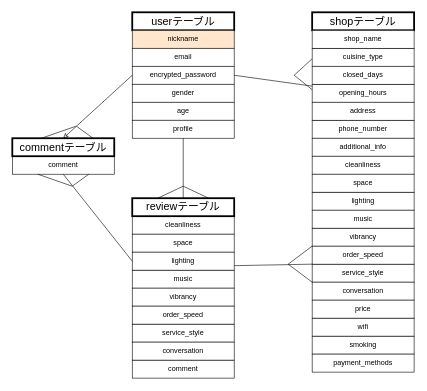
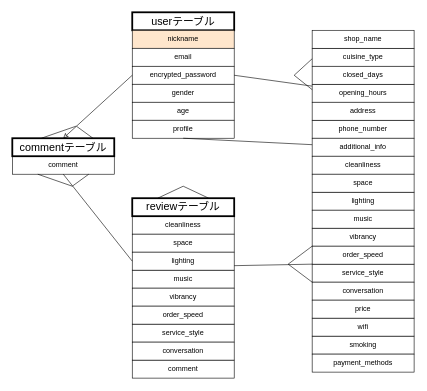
node "shopテーブル": removed
edge "profile" -- "reviewテーブル": now "profile" -- "additional_info"
